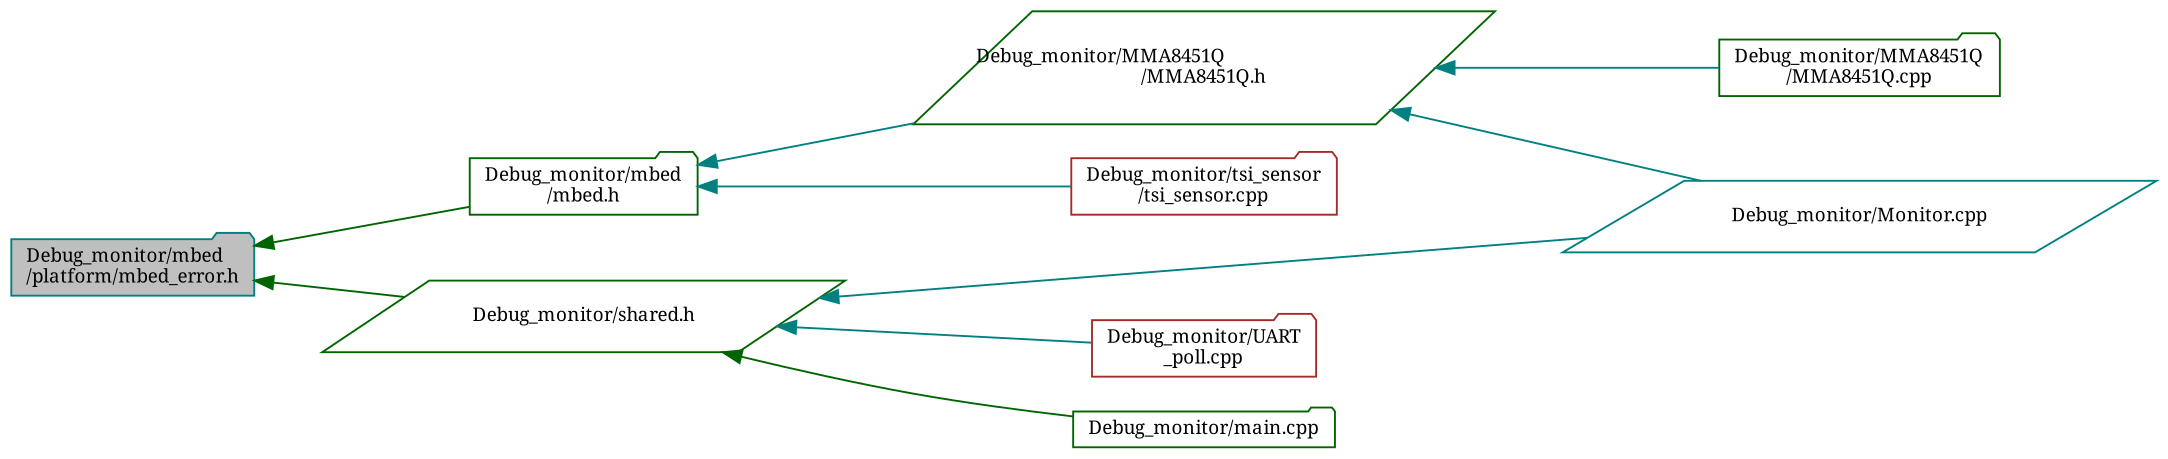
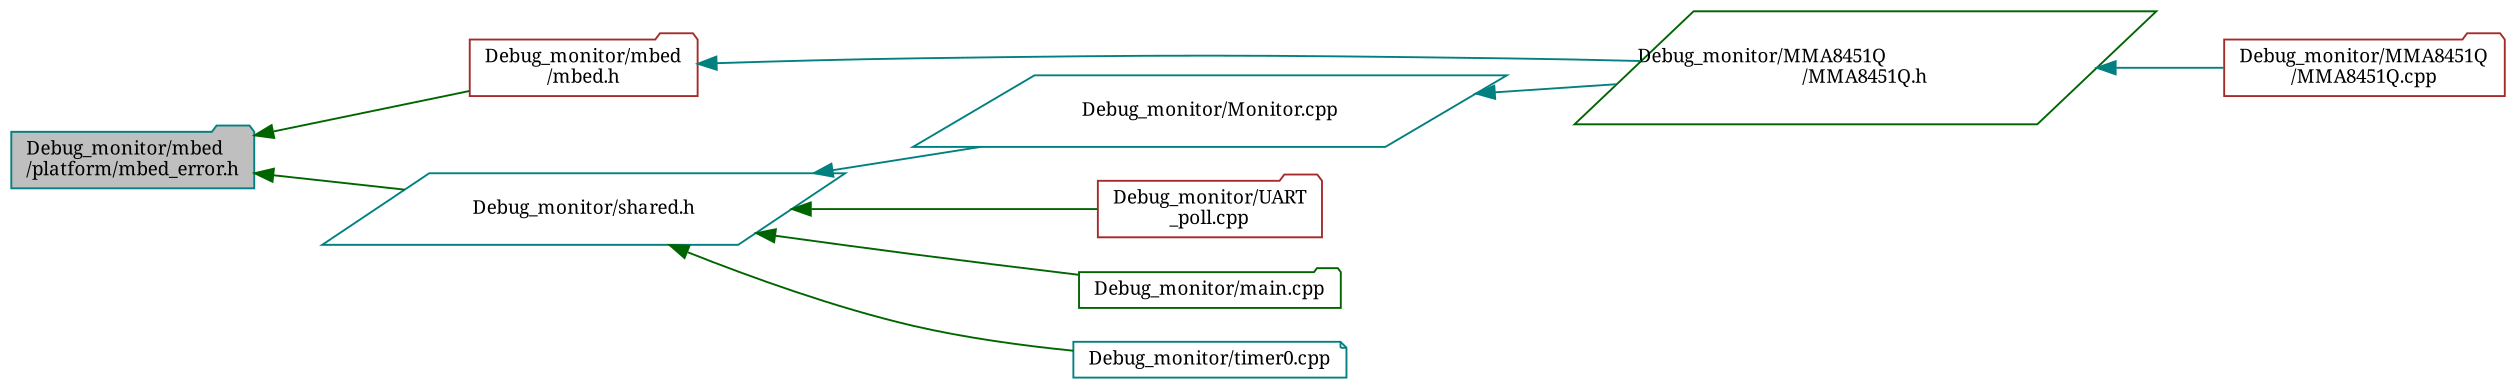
node "Debug_monitor/MMA8451Q /MMA8451Q.cpp": color darkgreen -> brown
edge "Debug_monitor/Monitor.cpp" -> "Debug_monitor/MMA8451Q /MMA8451Q.h": reversed
node "Debug_monitor/mbed /mbed.h": color darkgreen -> brown
node "Debug_monitor/tsi_sensor /tsi_sensor.cpp": removed
node "Debug_monitor/shared.h": color darkgreen -> teal
edge "Debug_monitor/UART _poll.cpp" -> "Debug_monitor/shared.h": color teal -> darkgreen
node "Debug_monitor/timer0.cpp": added
